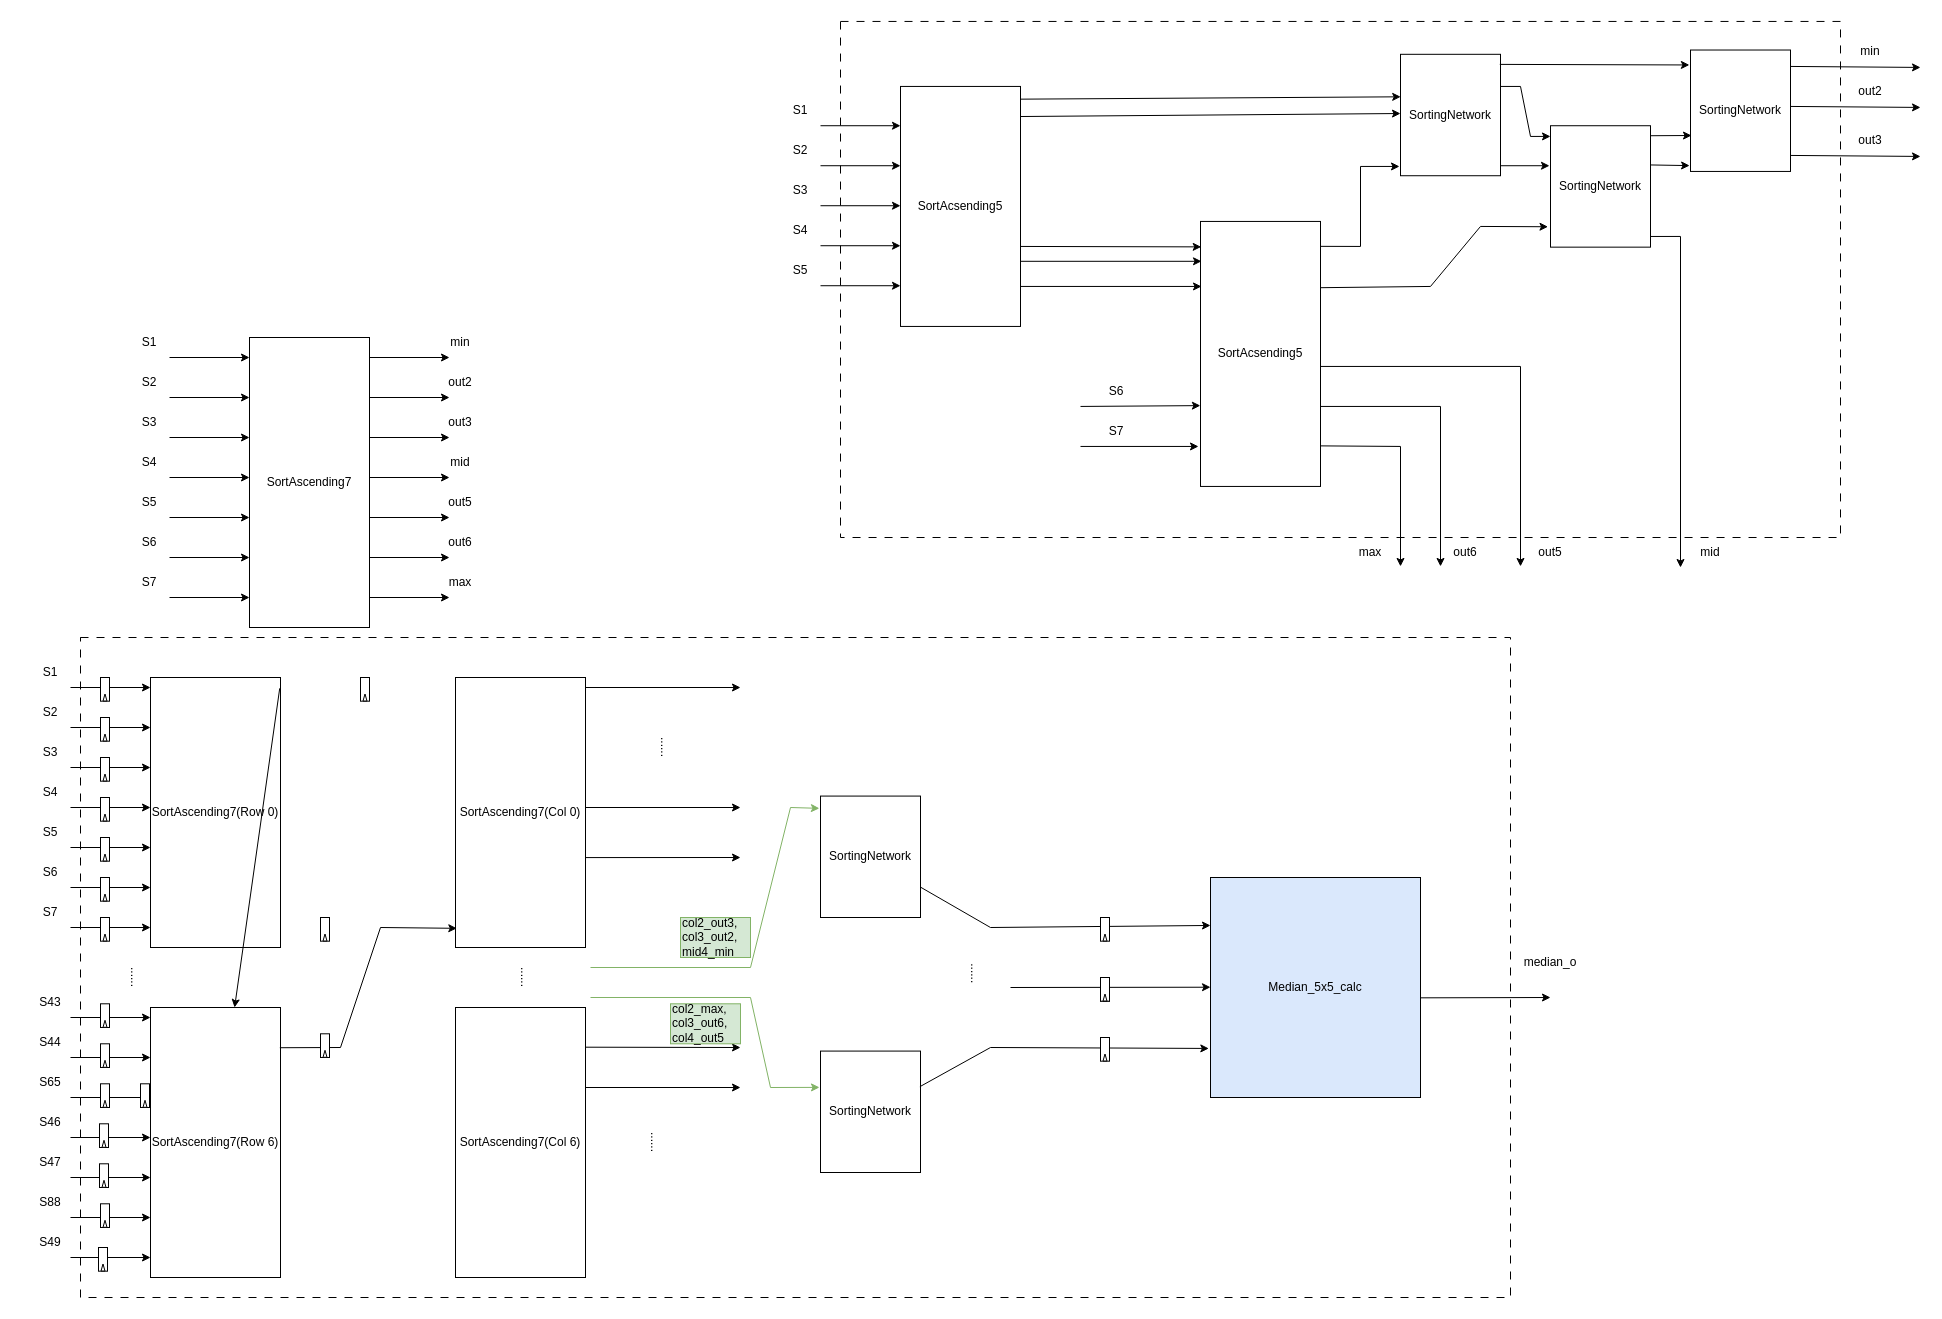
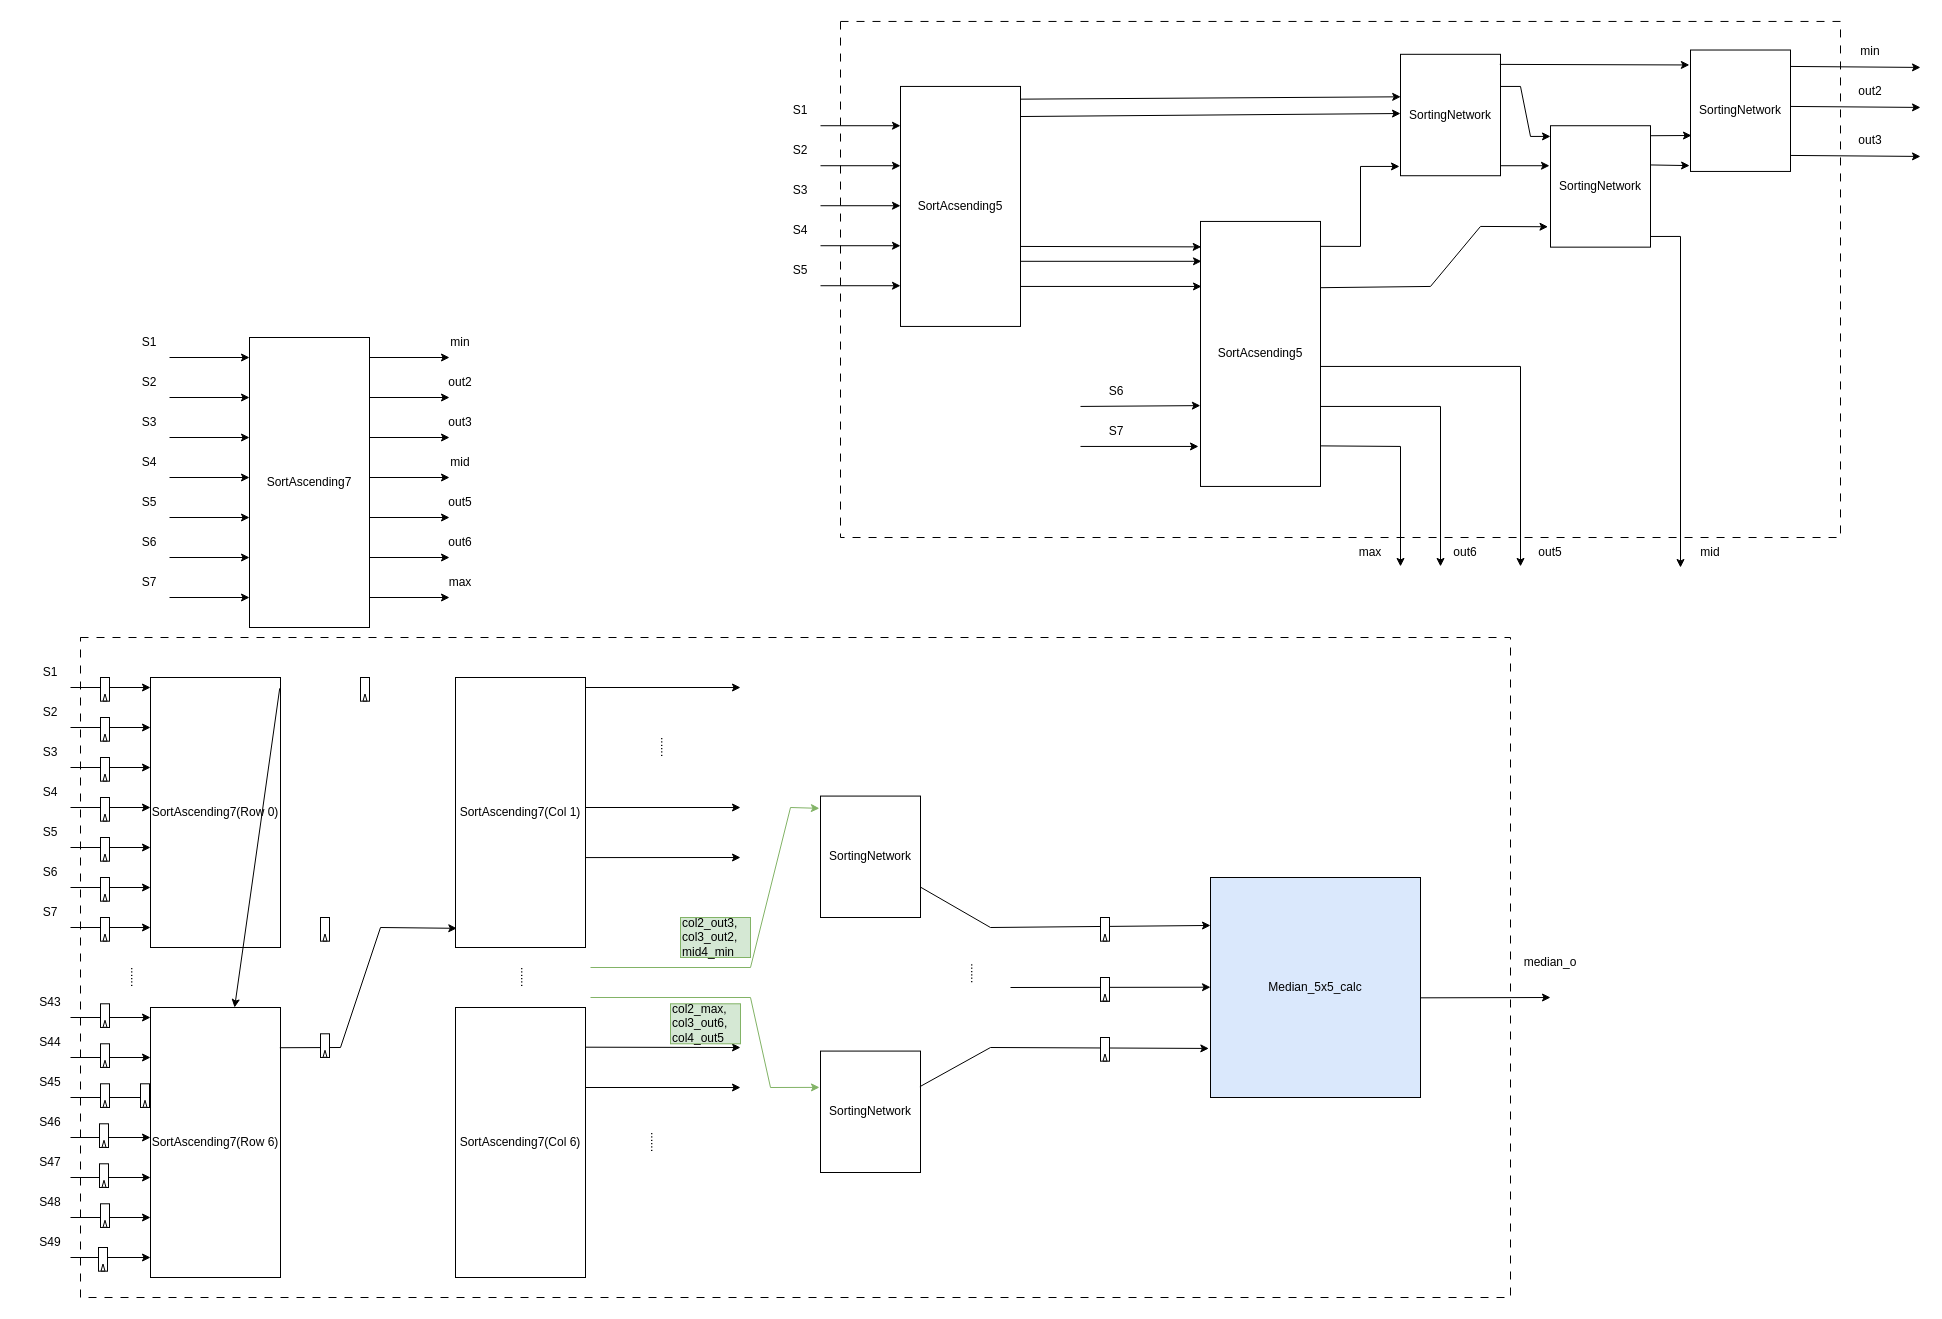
node "SortAscending7(Col 0)": label "SortAscending7(Col 0)" -> "SortAscending7(Col 1)"
node "S65": label "S65" -> "S45"
node "S88": label "S88" -> "S48"
